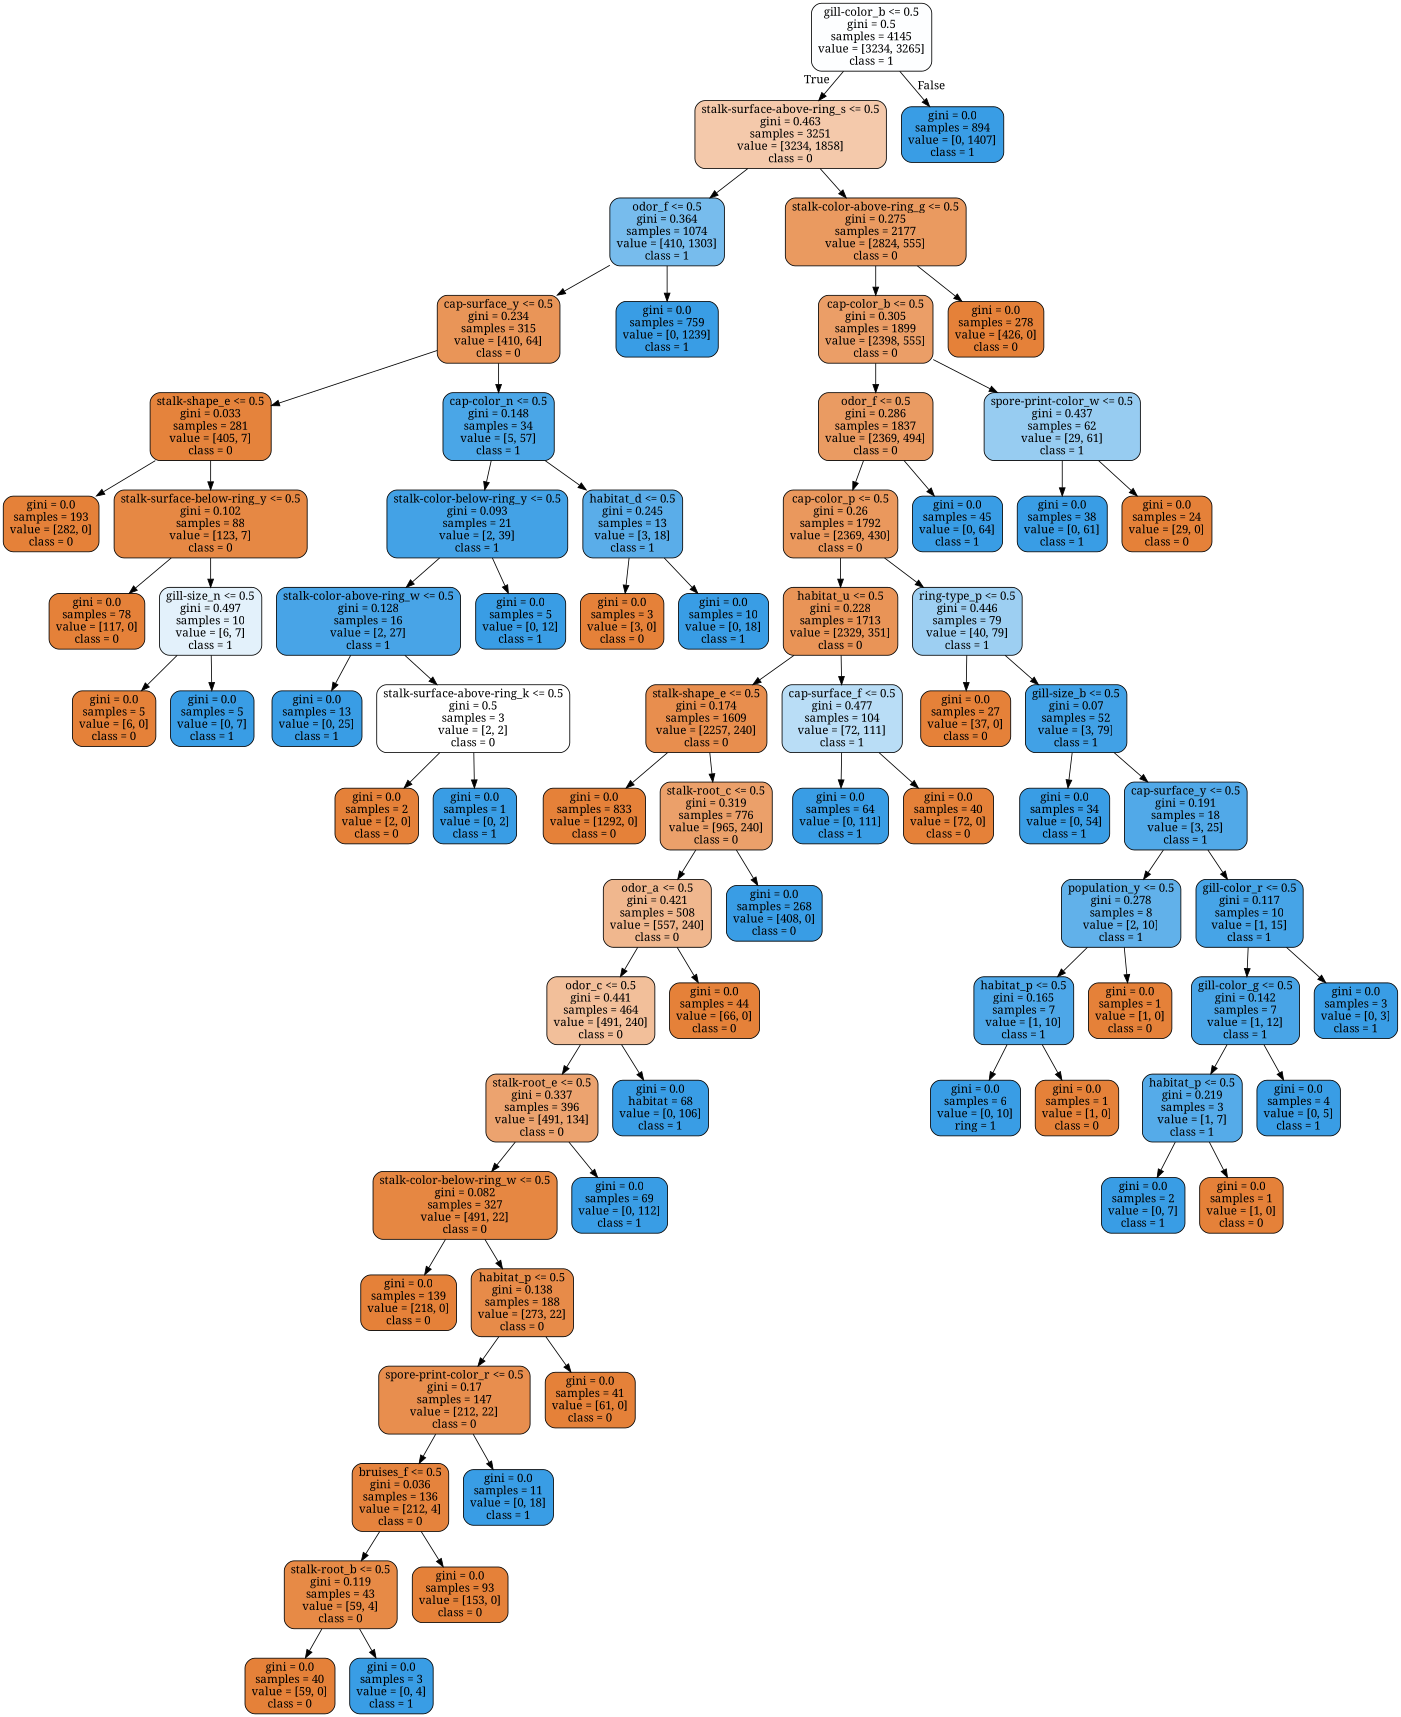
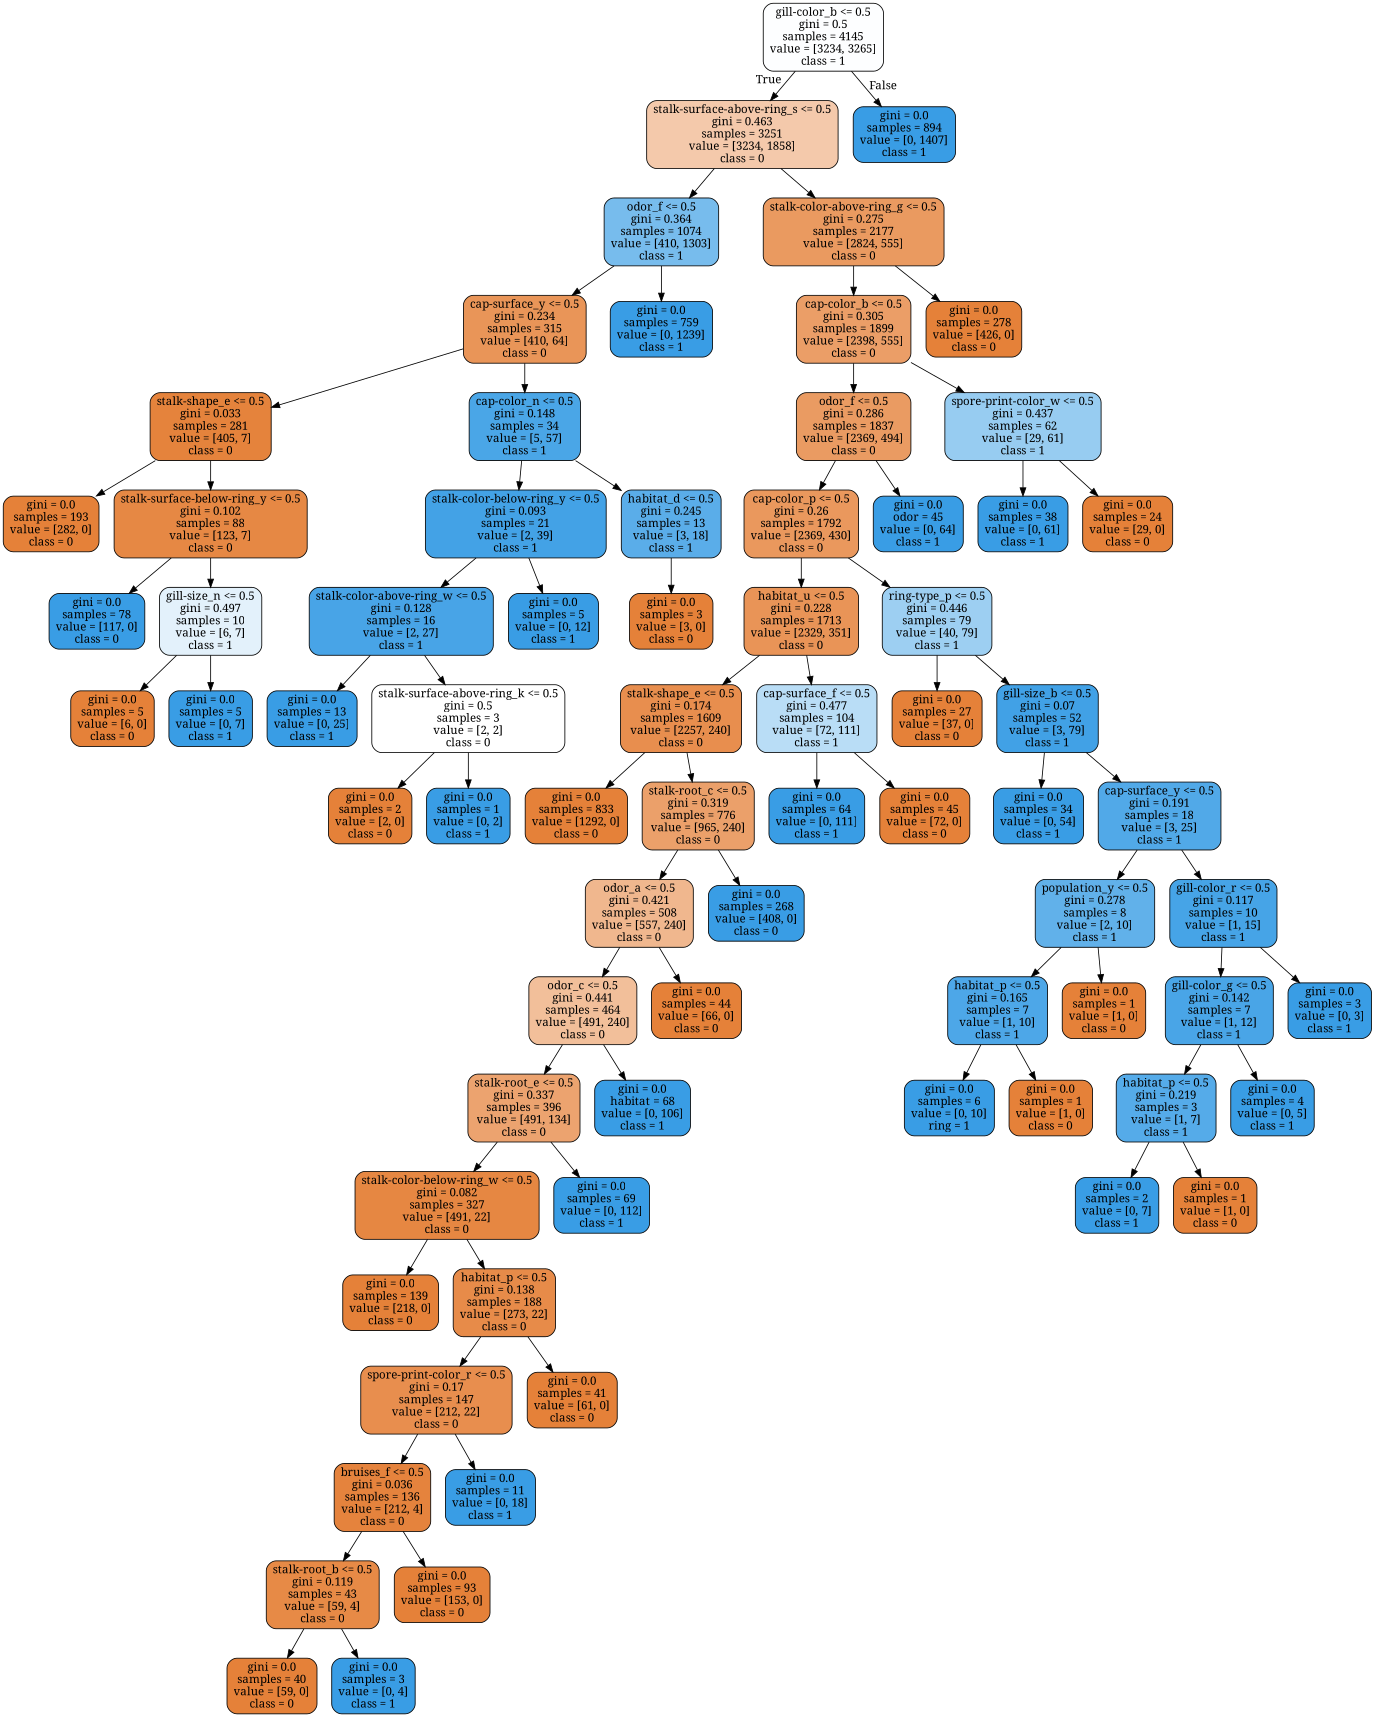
node "gini = 0.0 samples = 45 value = [0, 64] class = 1": label "gini = 0.0 samples = 45 value = [0, 64] class = 1" -> "gini = 0.0 odor = 45 value = [0, 64] class = 1"
node "gini = 0.0 samples = 78 value = [117, 0] class = 0": fillcolor #e58139 -> #399de5
node "gini = 0.0 samples = 10 value = [0, 18] class = 1": removed
node "gini = 0.0 samples = 40 value = [72, 0] class = 0": label "gini = 0.0 samples = 40 value = [72, 0] class = 0" -> "gini = 0.0 samples = 45 value = [72, 0] class = 0"
